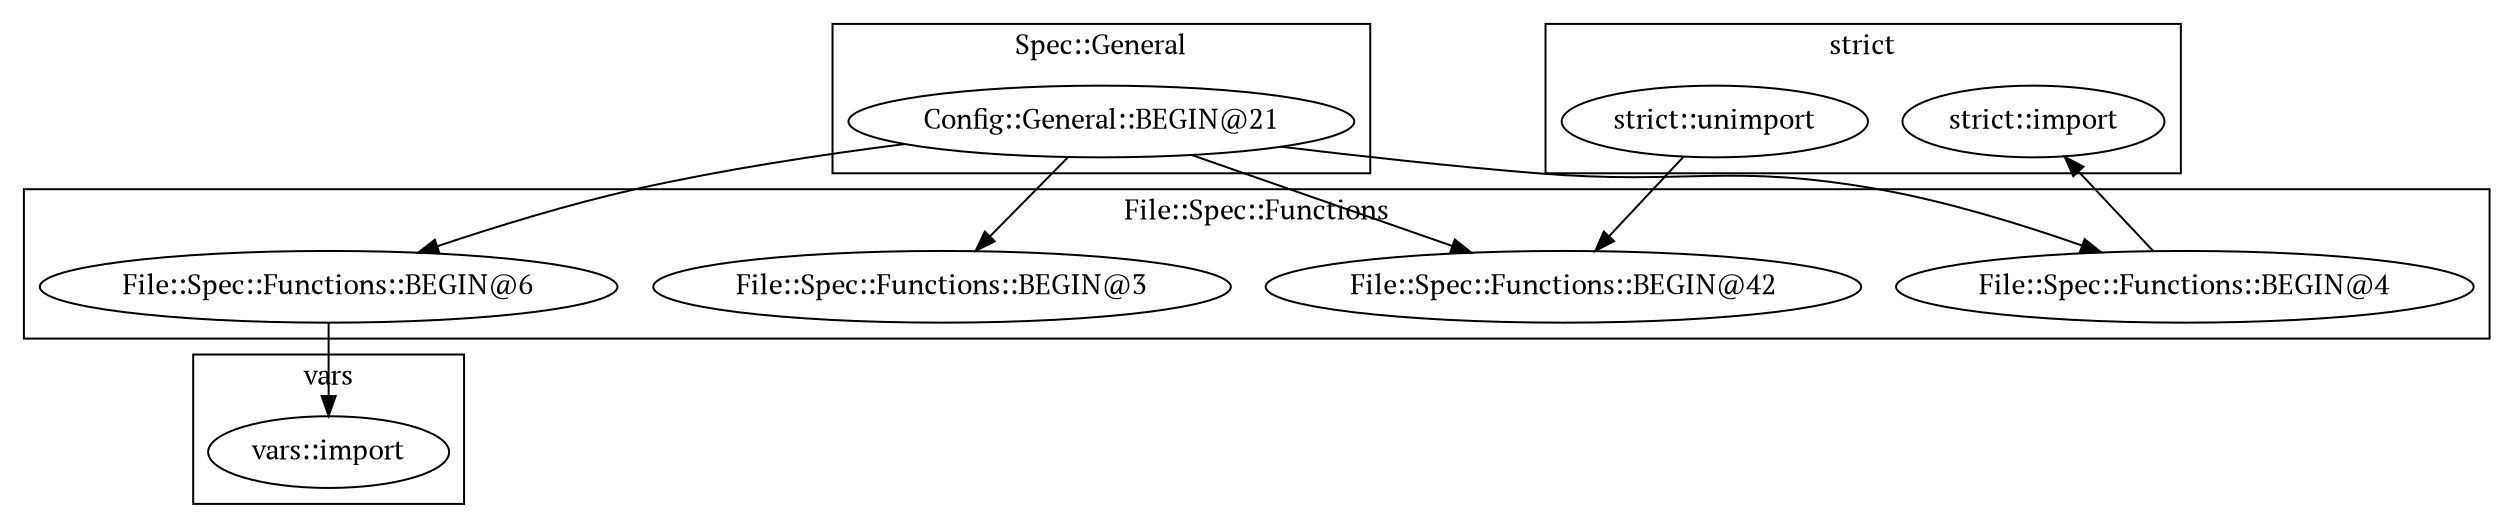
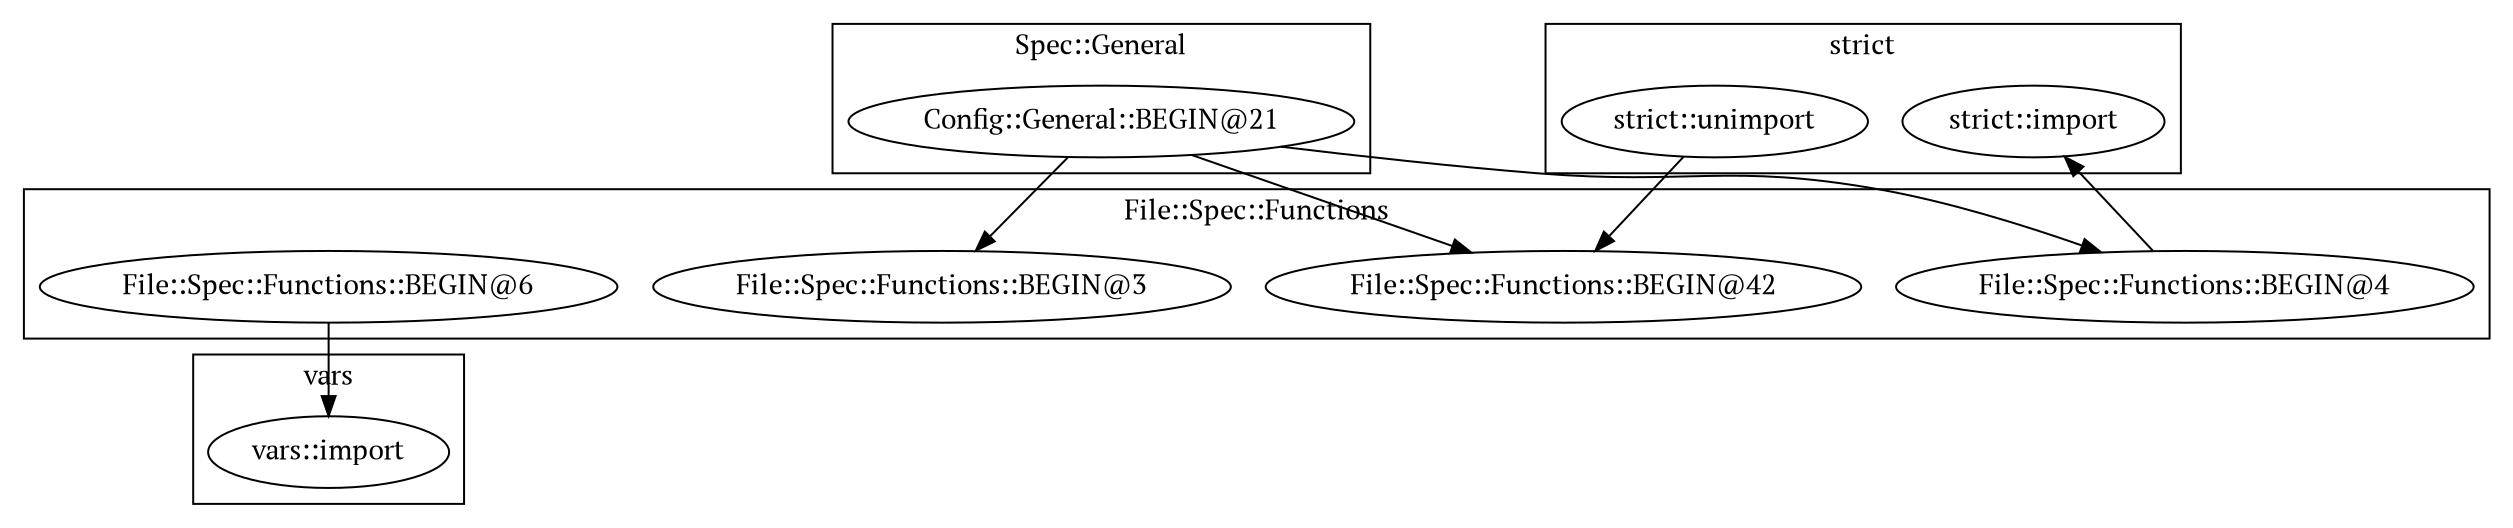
edge "Config::General::BEGIN@21" -> "File::Spec::Functions::BEGIN@6": removed
